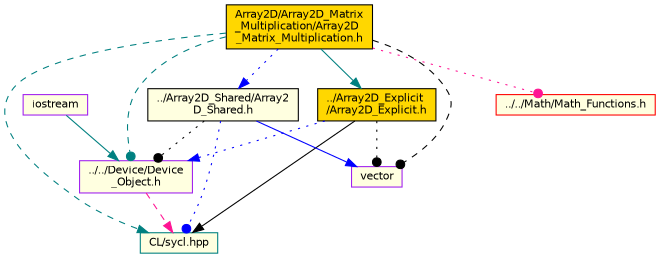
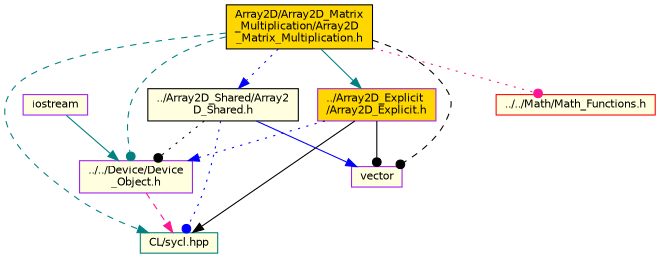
node "../Array2D_Explicit /Array2D_Explicit.h": color black -> purple
edge "../Array2D_Explicit /Array2D_Explicit.h" -> "vector": style dotted -> solid
